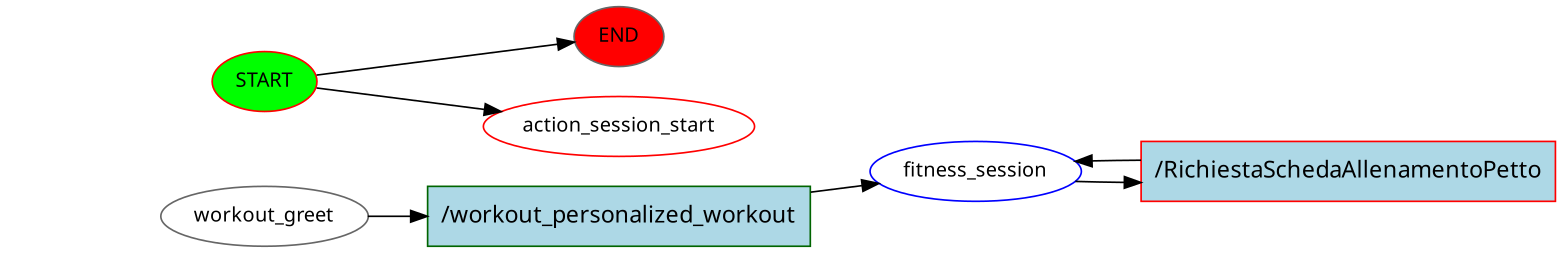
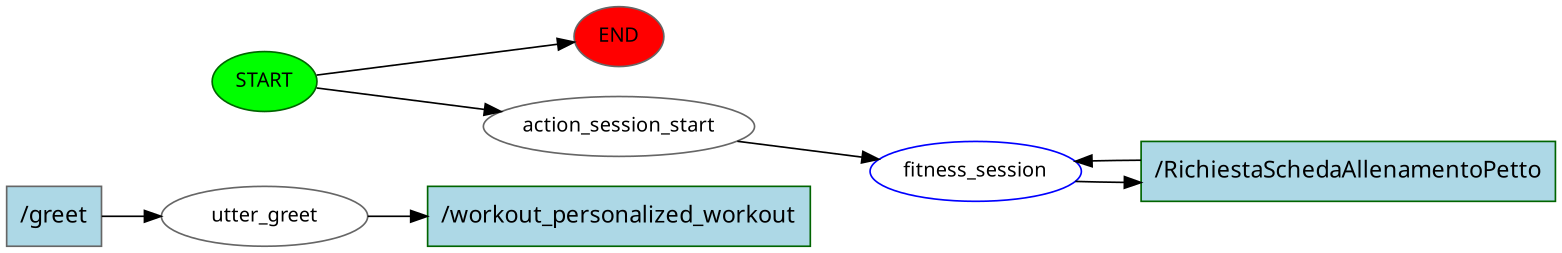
node "START": color red -> darkgreen
node "action_session_start": color red -> gray40
node "/RichiestaSchedaAllenamentoPetto": color red -> darkgreen
edge "/workout_personalized_workout" -> "fitness_session": now "action_session_start" -> "fitness_session"
node "/greet": added
node "workout_greet": label "workout_greet" -> "utter_greet"
